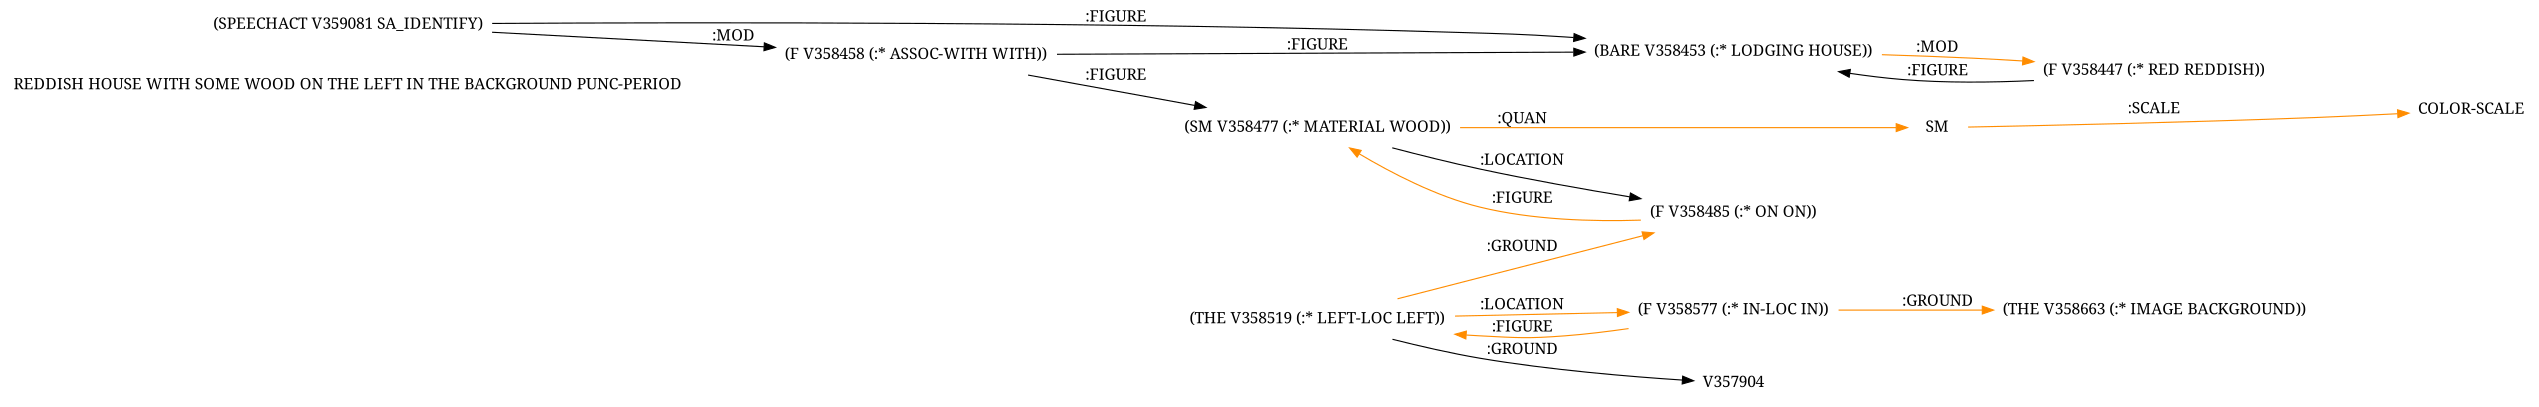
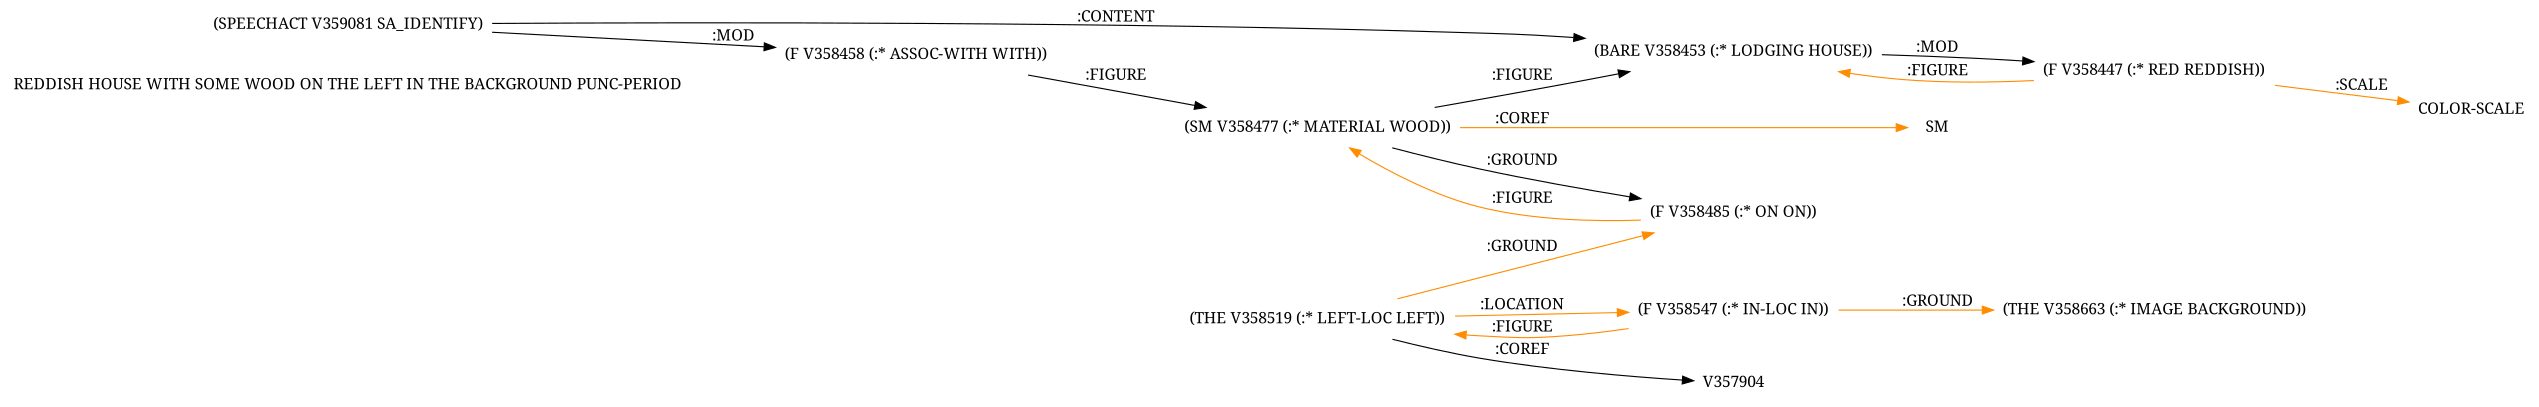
edge "(SPEECHACT V359081 SA_IDENTIFY)" -> "(BARE V358453 (:* LODGING HOUSE))": label ":FIGURE" -> ":CONTENT"
edge "(F V358458 (:* ASSOC-WITH WITH))" -> "(BARE V358453 (:* LODGING HOUSE))": now "(SM V358477 (:* MATERIAL WOOD))" -> "(BARE V358453 (:* LODGING HOUSE))"
edge "(BARE V358453 (:* LODGING HOUSE))" -> "(F V358447 (:* RED REDDISH))": color darkorange -> black
edge "(F V358447 (:* RED REDDISH))" -> "(BARE V358453 (:* LODGING HOUSE))": color black -> darkorange
edge "(SM V358477 (:* MATERIAL WOOD))" -> "SM": label ":QUAN" -> ":COREF"
edge "SM" -> "COLOR-SCALE": now "(F V358447 (:* RED REDDISH))" -> "COLOR-SCALE"
edge "(SM V358477 (:* MATERIAL WOOD))" -> "(F V358485 (:* ON ON))": label ":LOCATION" -> ":GROUND"
node "(F V358577 (:* IN-LOC IN))": label "(F V358577 (:* IN-LOC IN))" -> "(F V358547 (:* IN-LOC IN))"
edge "(THE V358519 (:* LEFT-LOC LEFT))" -> "V357904": label ":GROUND" -> ":COREF"
